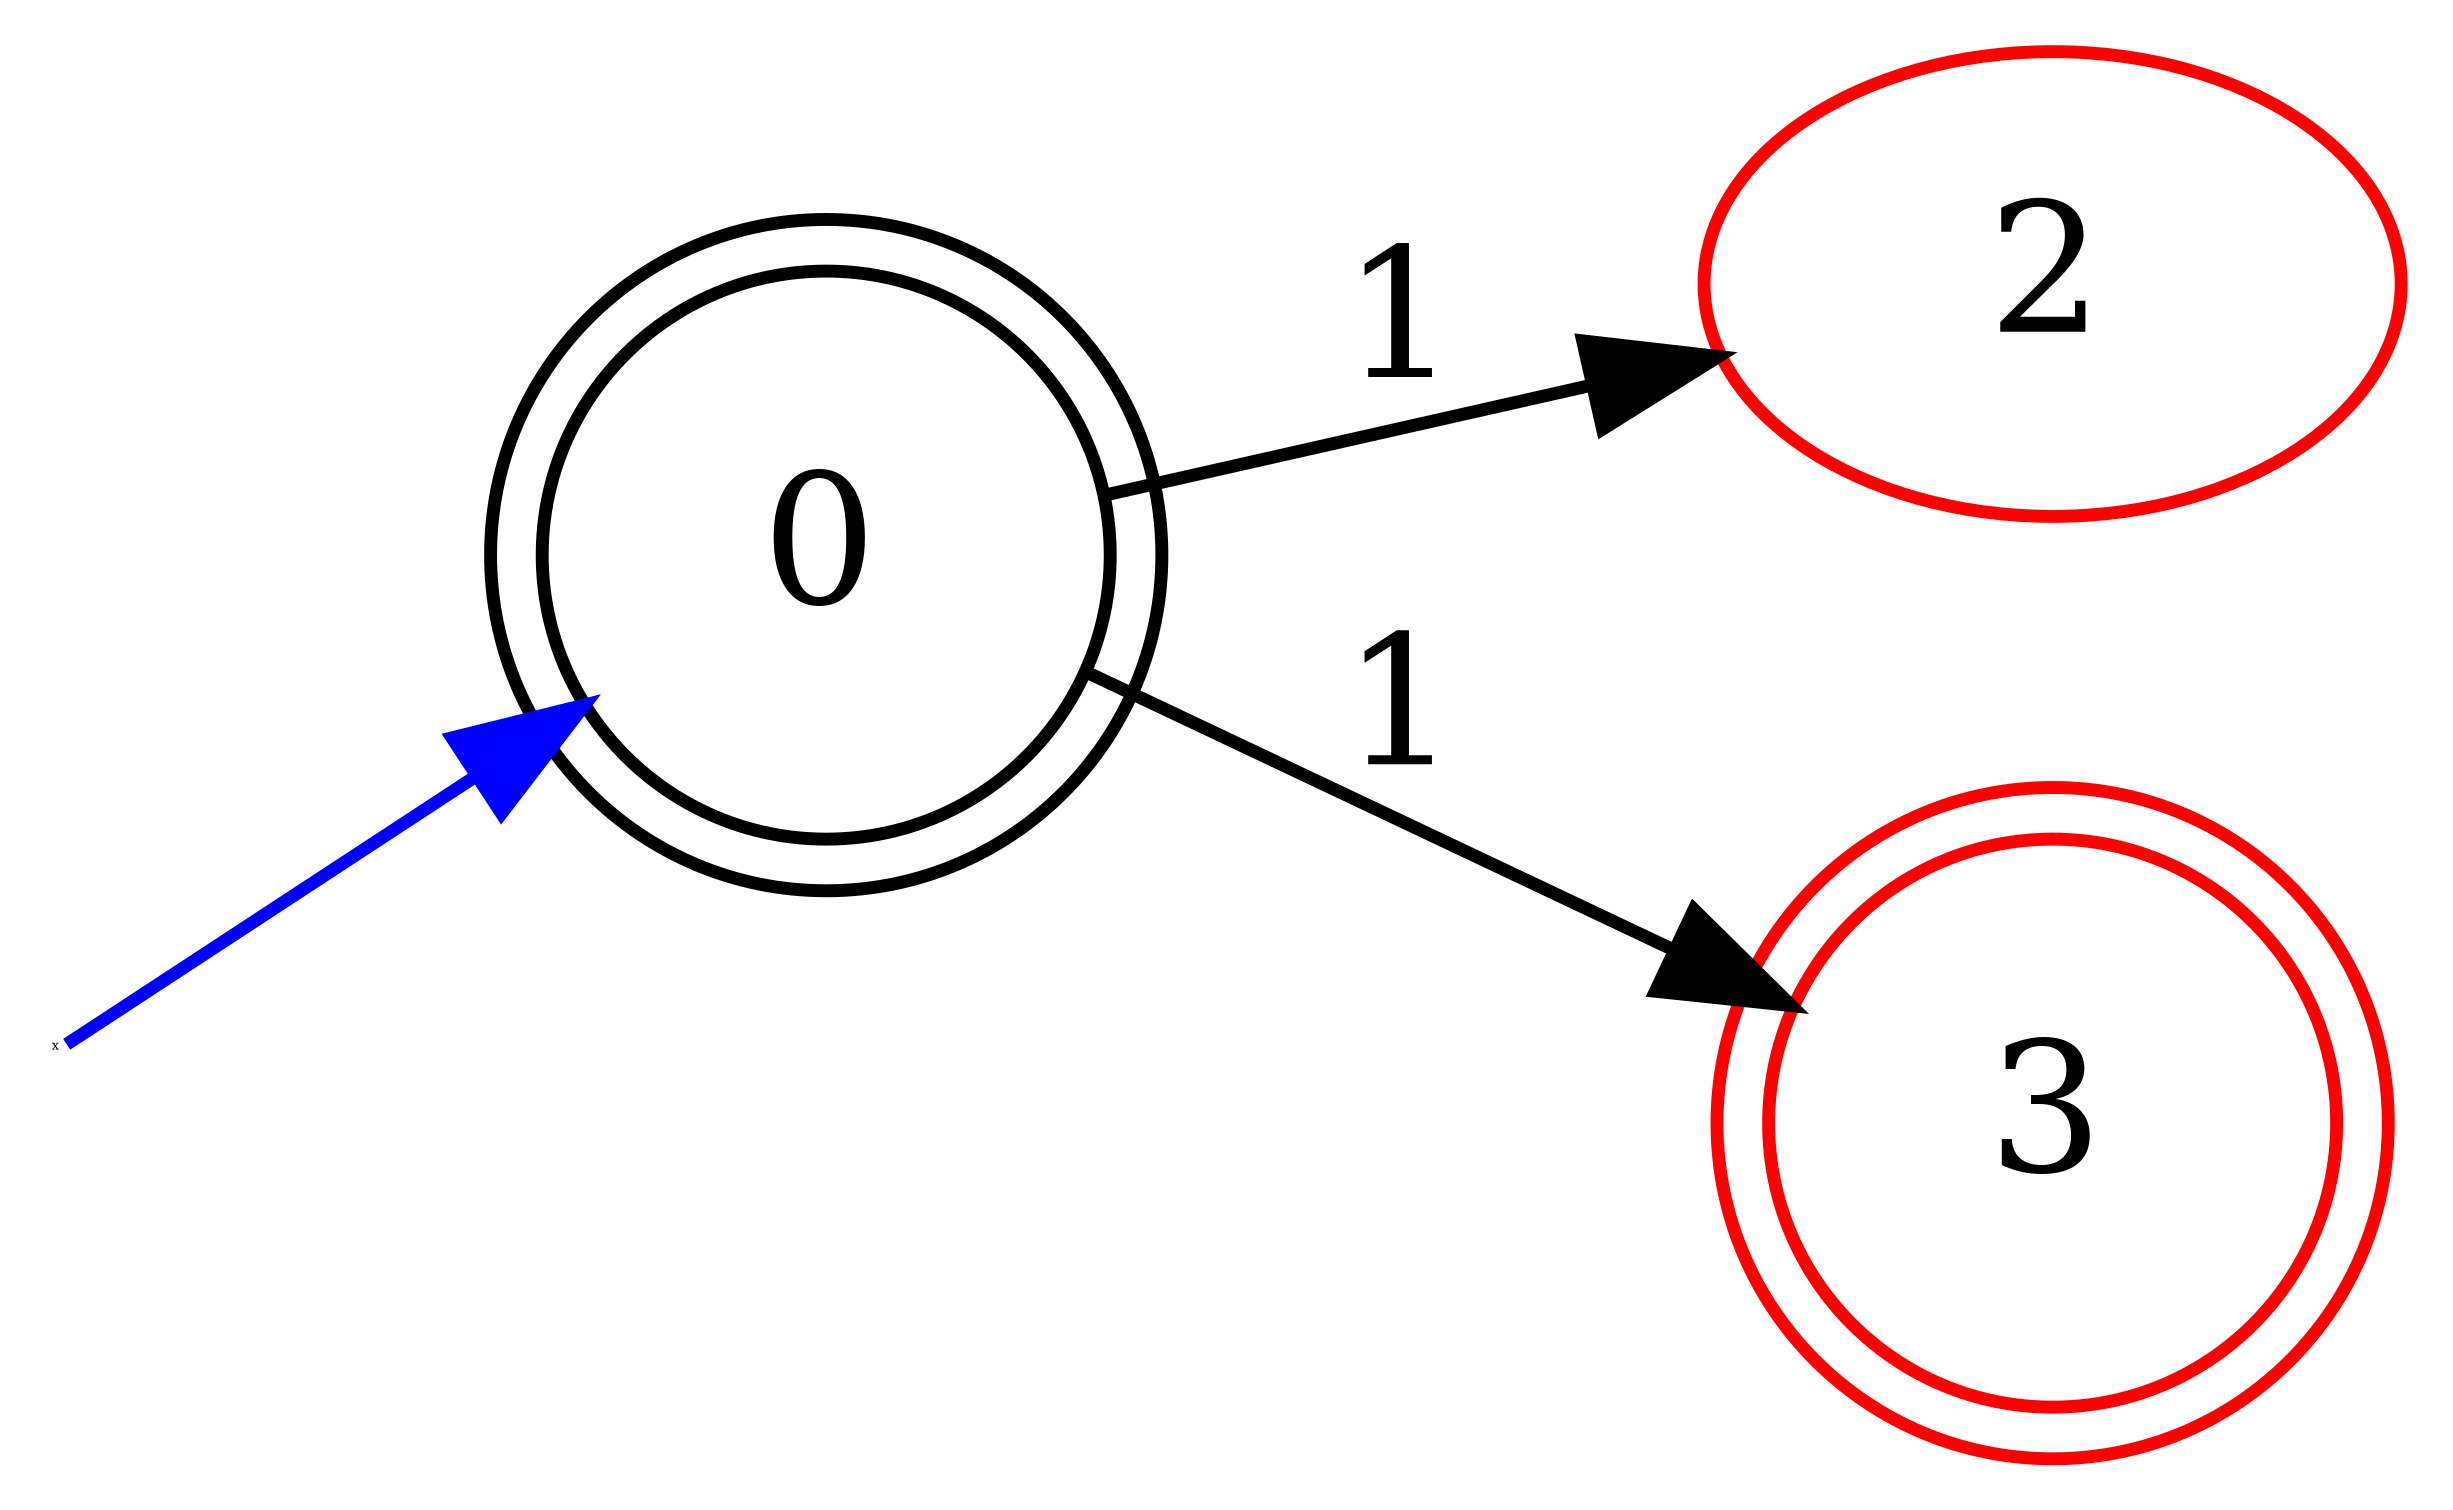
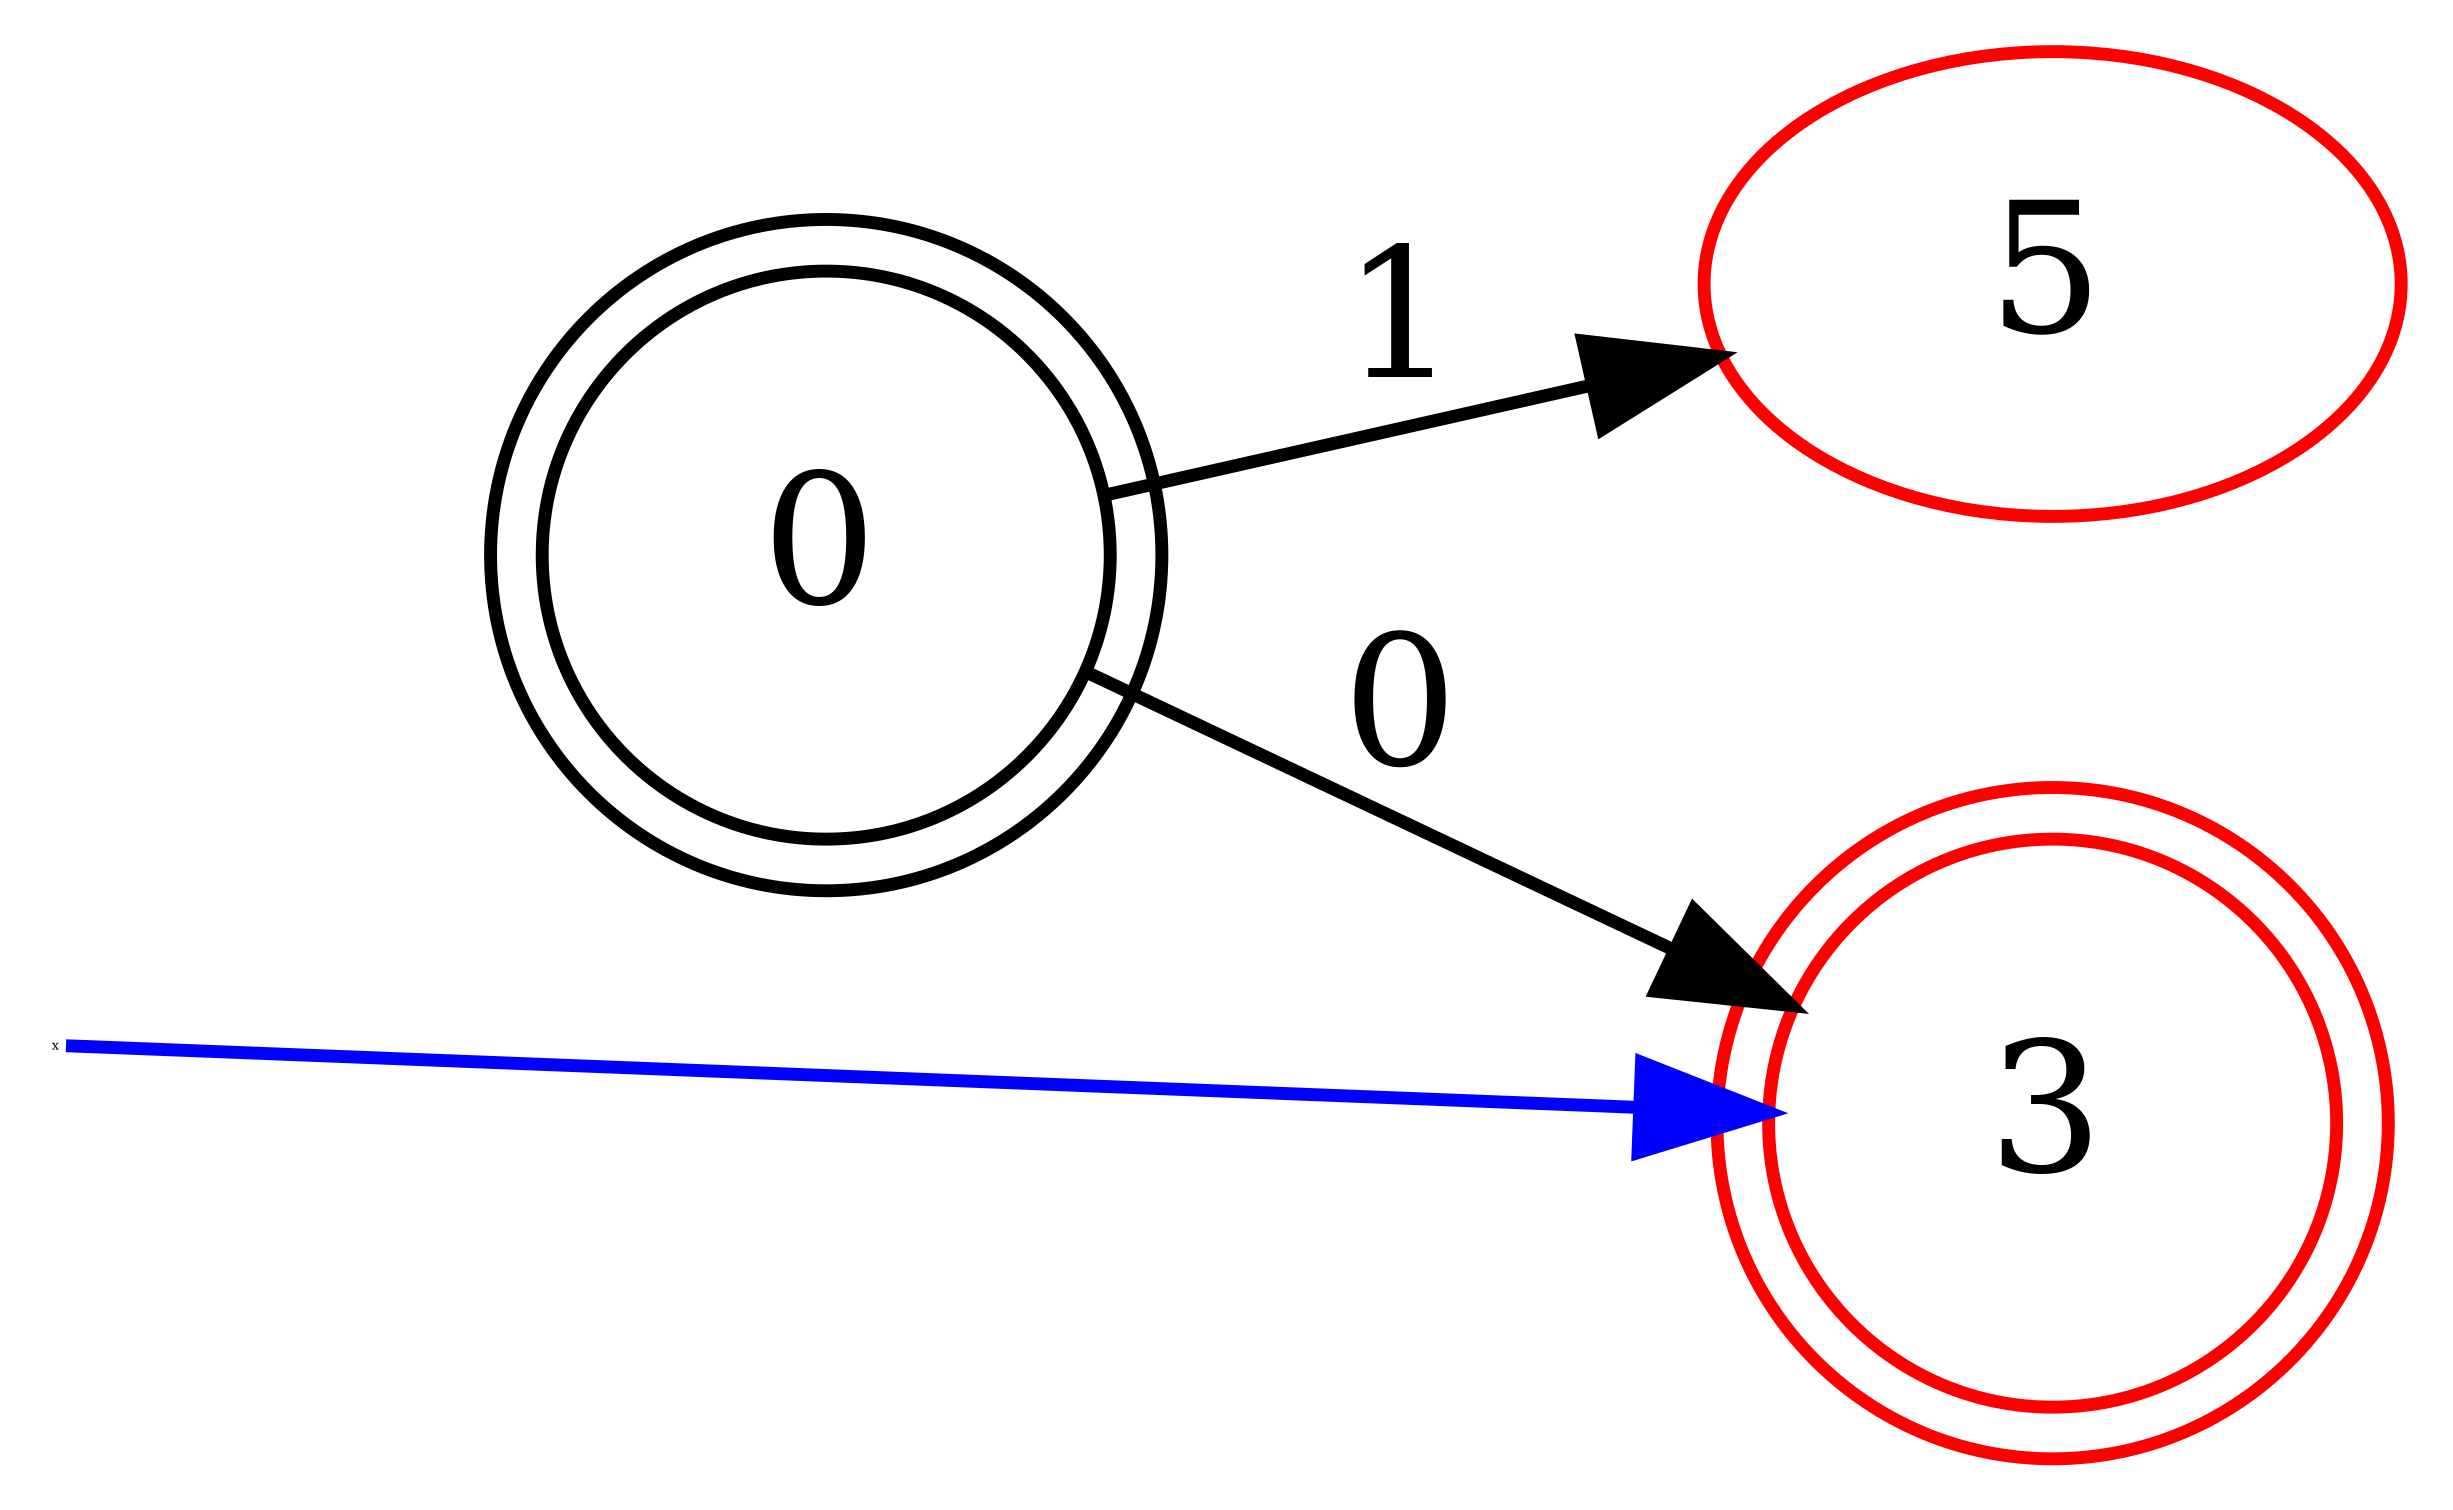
node "2": label "2" -> "5"
edge "0" -> "3": label "1" -> "0"
edge "x" -> "0": now "x" -> "3"
